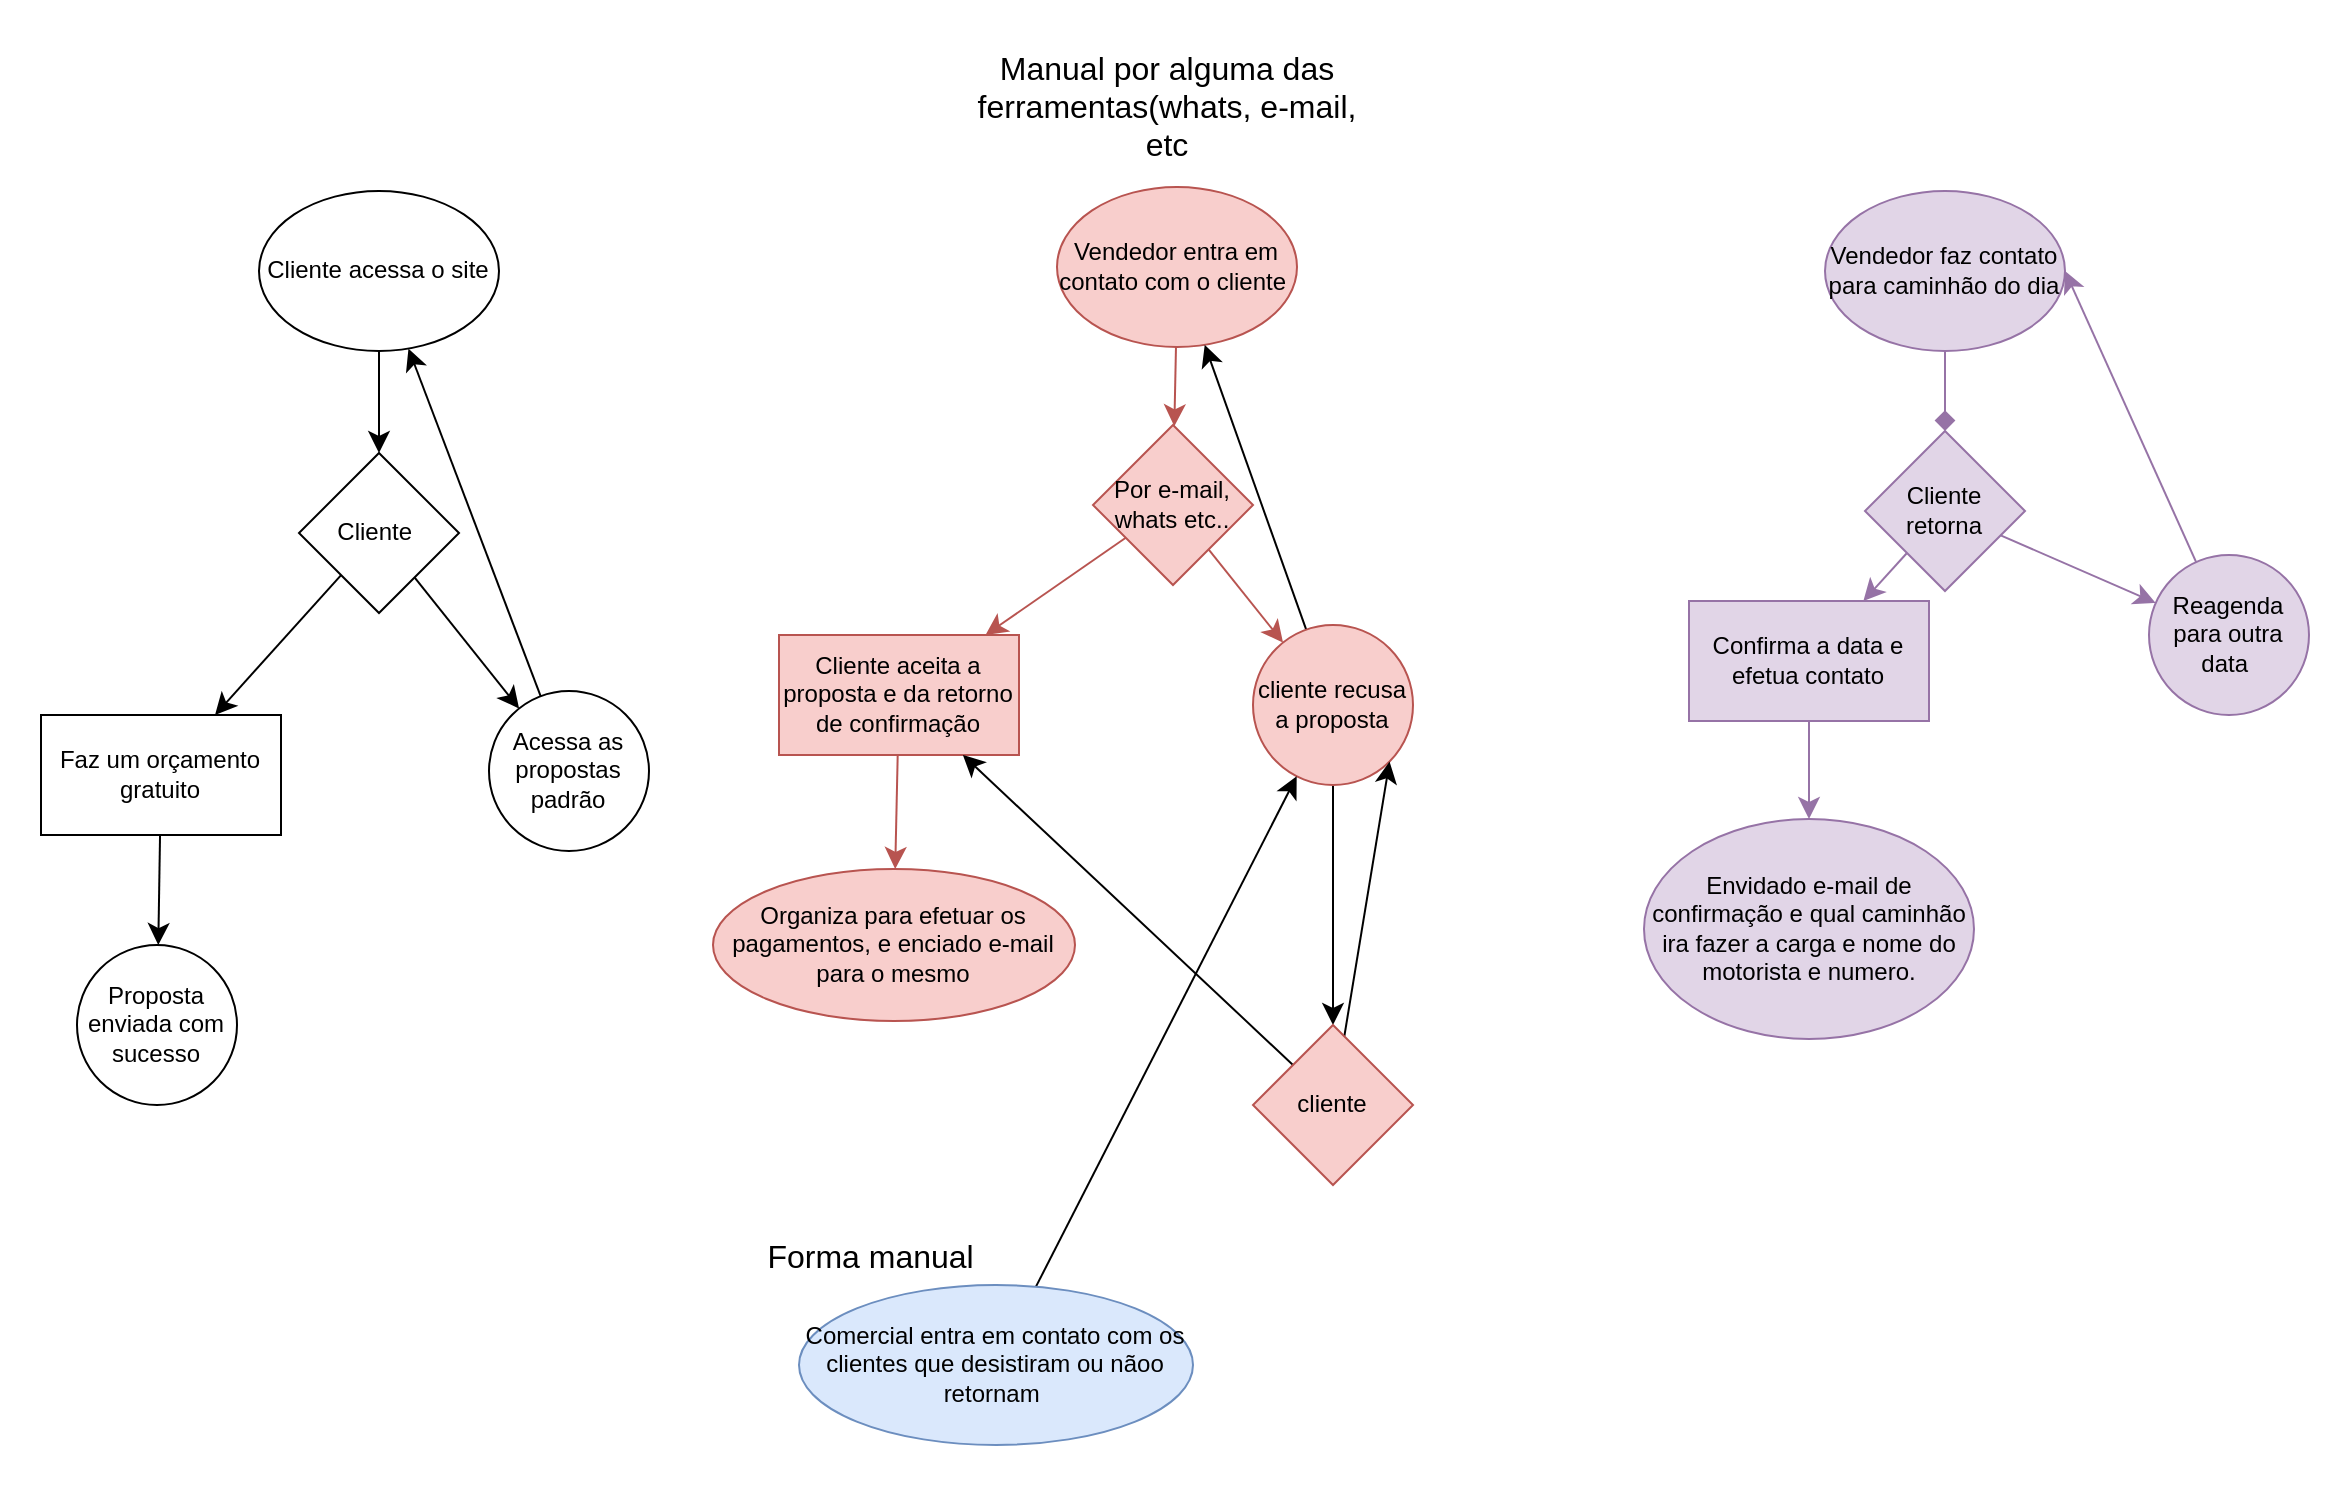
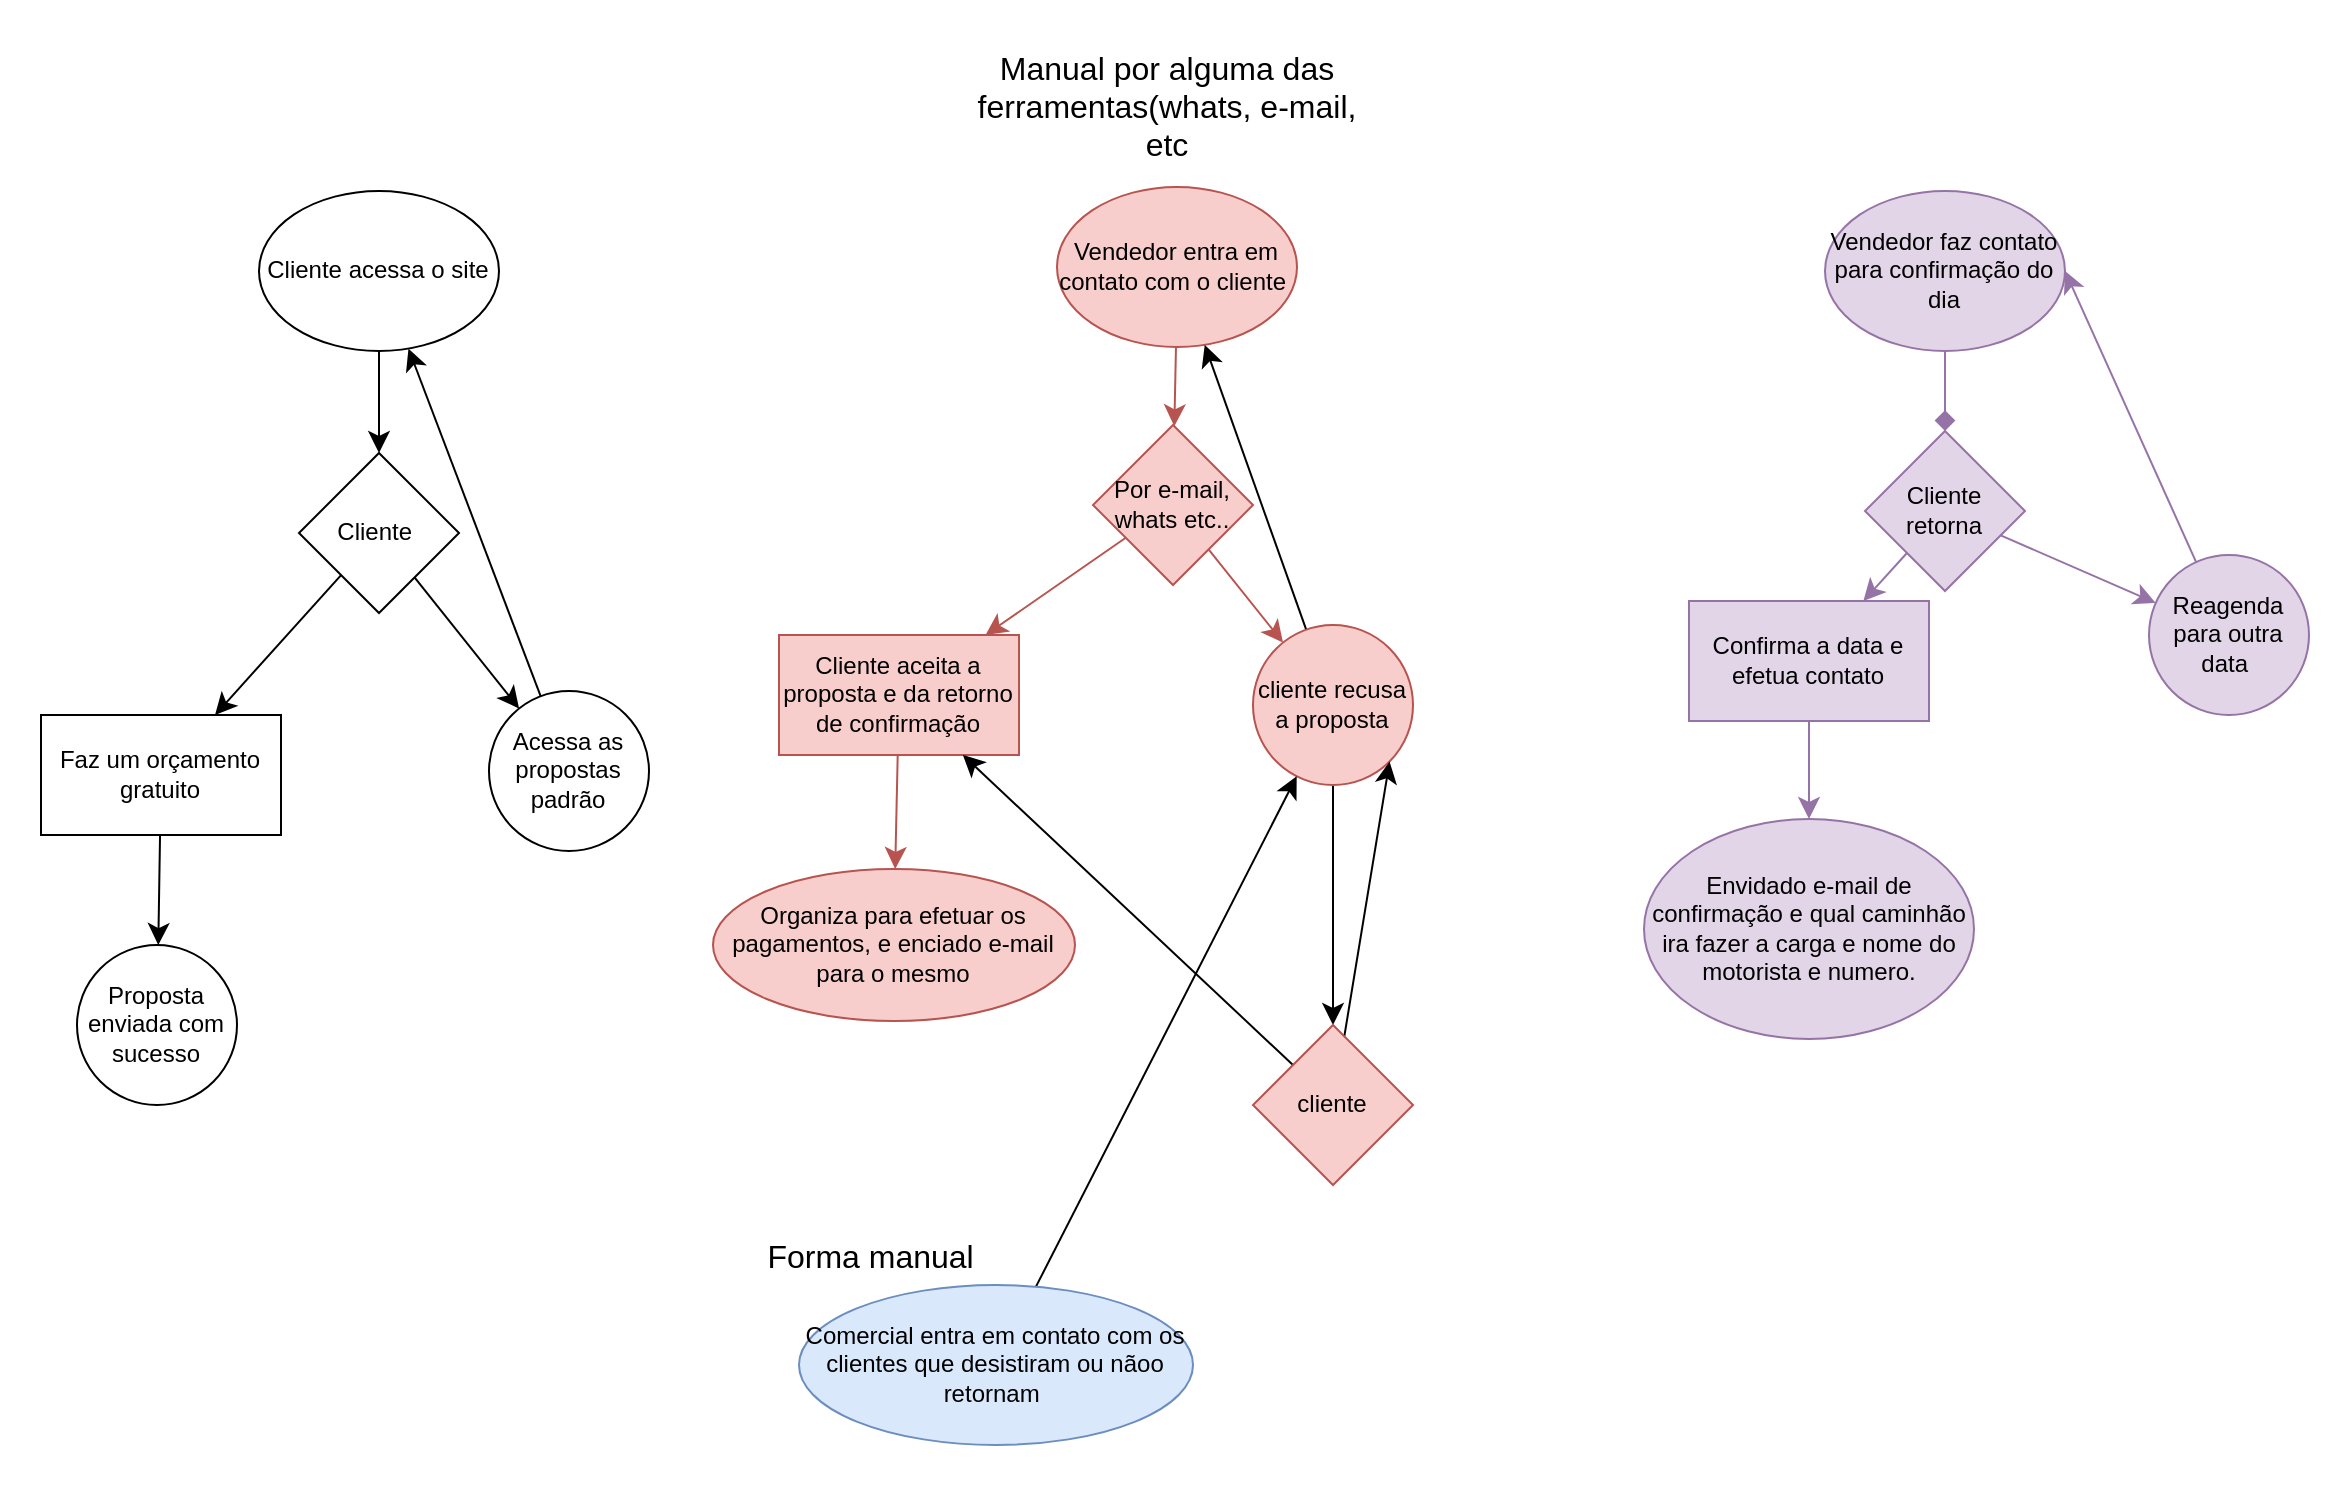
node "Vendedor faz contato para caminhão do dia": label "Vendedor faz contato para caminhão do dia" -> "Vendedor faz contato para confirmação do dia"
